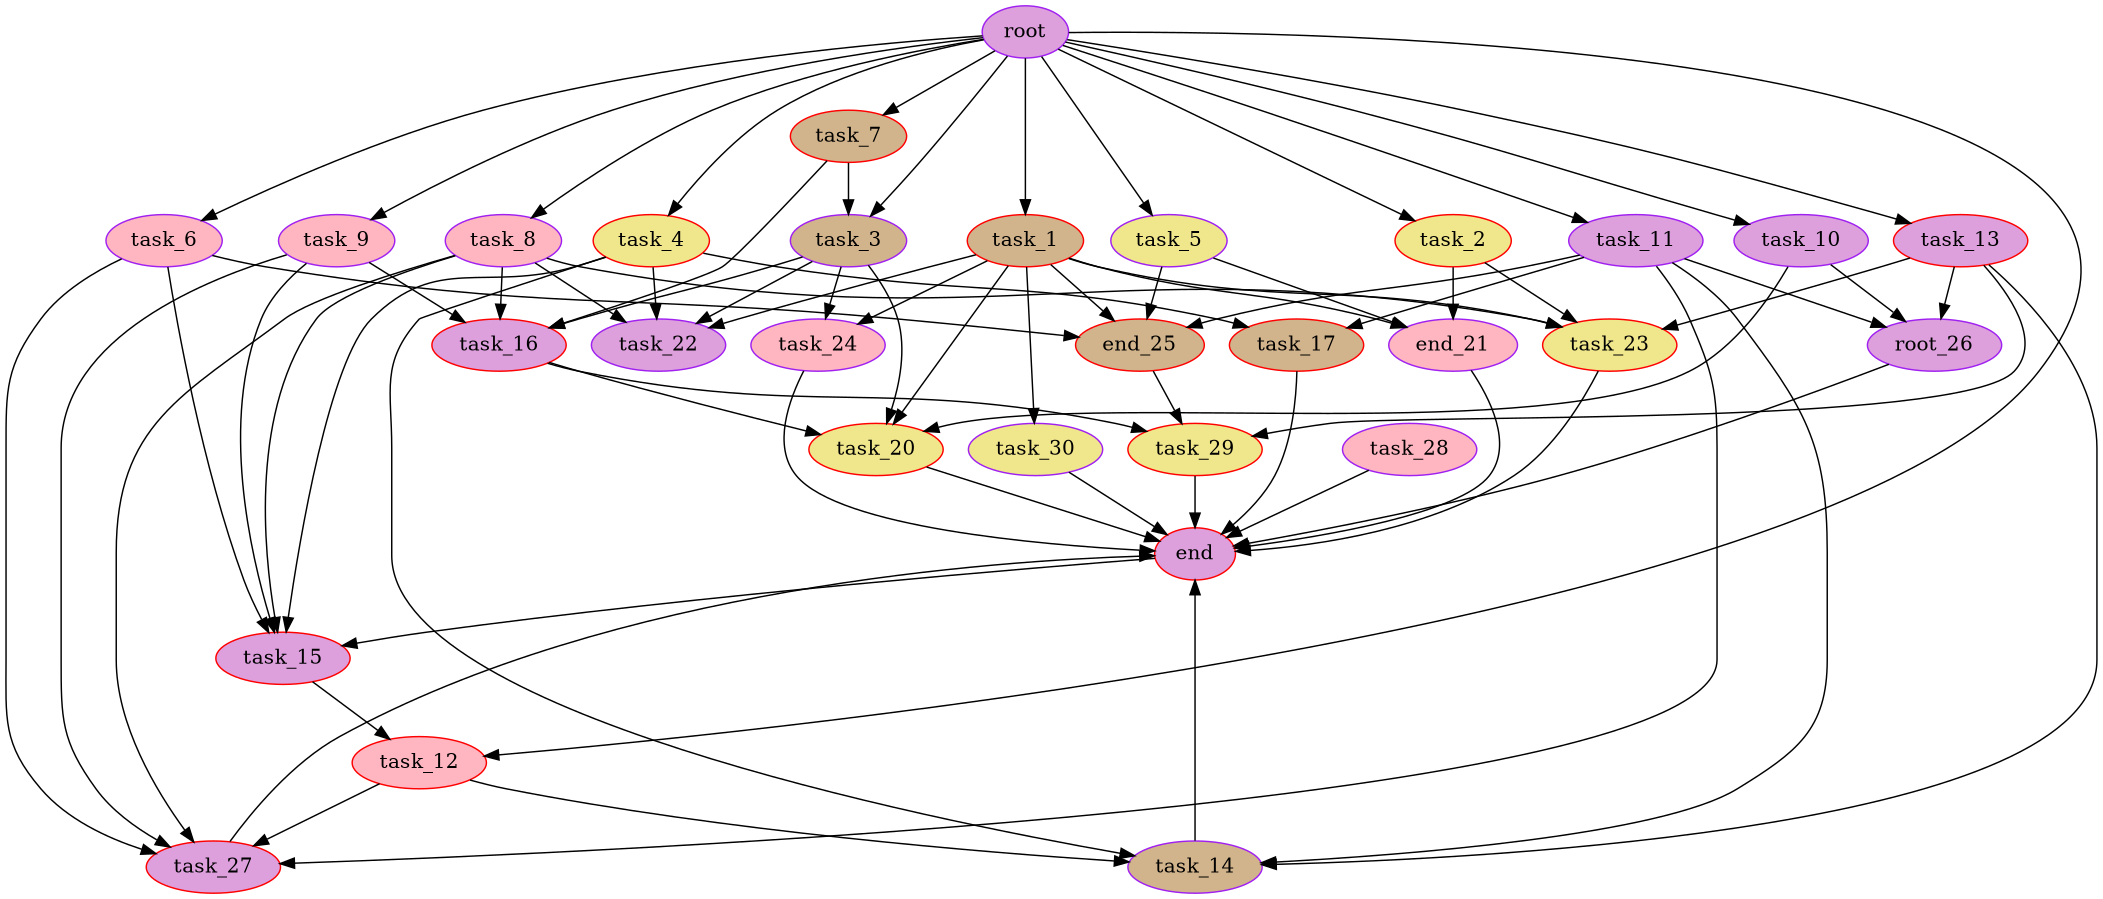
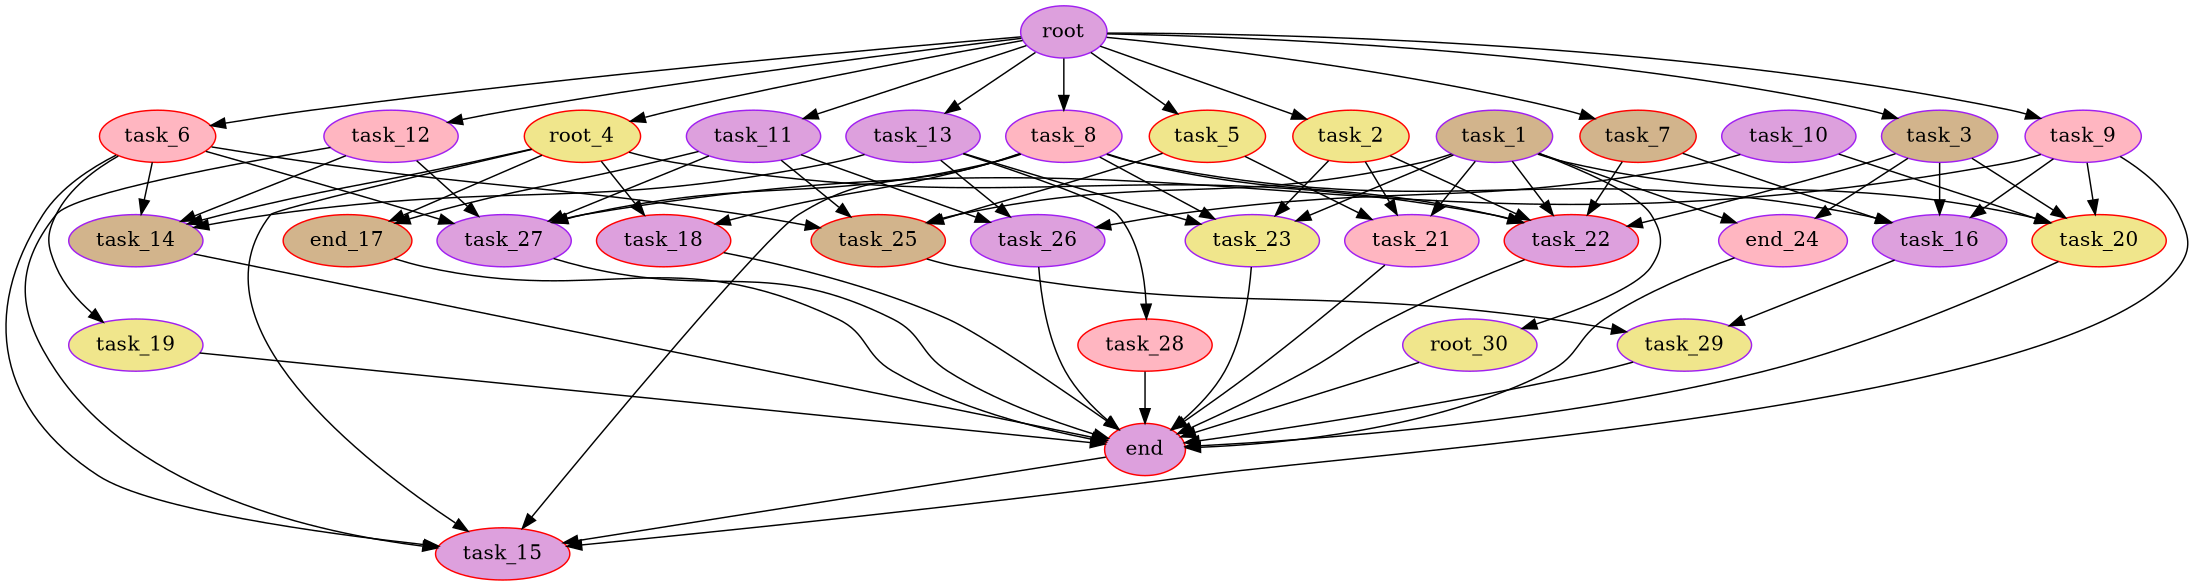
edge "root" -> "task_10": removed
edge "root" -> "task_1": removed
edge "task_7" -> "task_3": now "task_7" -> "task_22"
edge "task_2" -> "task_22": added
node "task_6": color purple -> red
node "task_4": label "task_4" -> "root_4"
node "task_18": added
node "task_1": color red -> purple
node "task_5": color purple -> red
node "task_13": color red -> purple
edge "task_22" -> "end": added
node "task_19": added
node "task_16": color red -> purple
node "task_22": color purple -> red
node "task_24": label "task_24" -> "end_24"
node "end_25": label "end_25" -> "task_25"
node "task_17": label "task_17" -> "end_17"
node "end_21": label "end_21" -> "task_21"
node "task_23": color red -> purple
node "root_26": label "root_26" -> "task_26"
edge "task_16" -> "task_20": now "task_9" -> "task_20"
edge "task_13" -> "task_29": now "task_13" -> "task_28"
node "task_30": label "task_30" -> "root_30"
node "task_29": color red -> purple
node "task_28": color purple -> red
edge "task_15" -> "task_12": reversed
edge "task_11" -> "task_14": now "task_6" -> "task_14"
node "task_12": color red -> purple
node "task_27": color red -> purple
